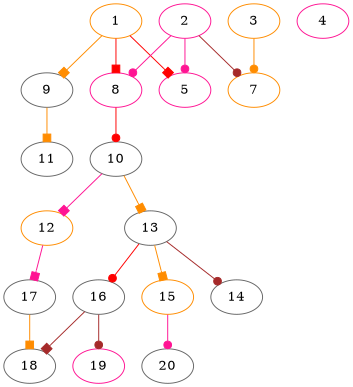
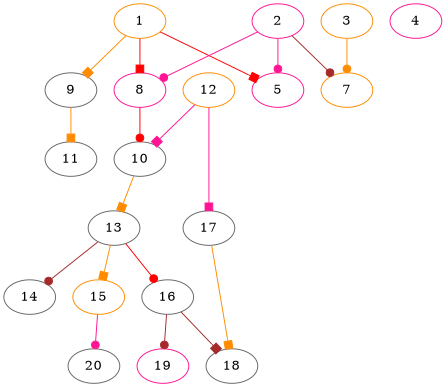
edge "10" -> "12": reversed
